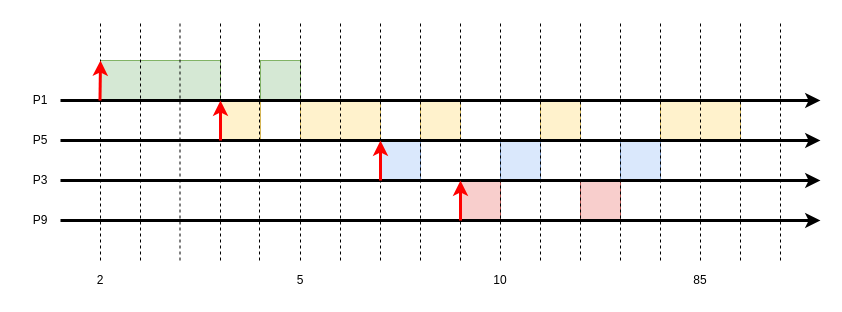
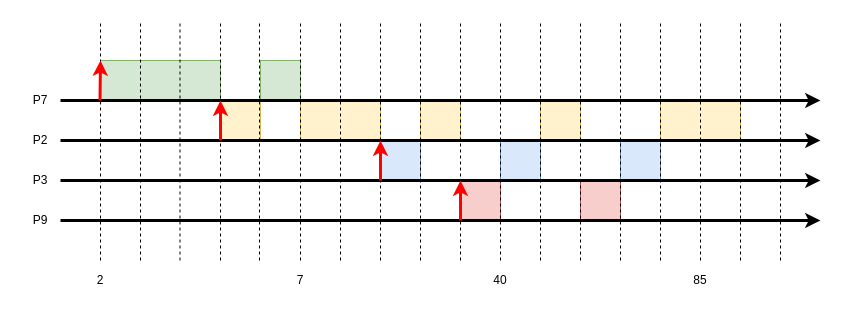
node "P1": label "P1" -> "P7"
node "P5": label "P5" -> "P2"
node "5": label "5" -> "7"
node "10": label "10" -> "40"
